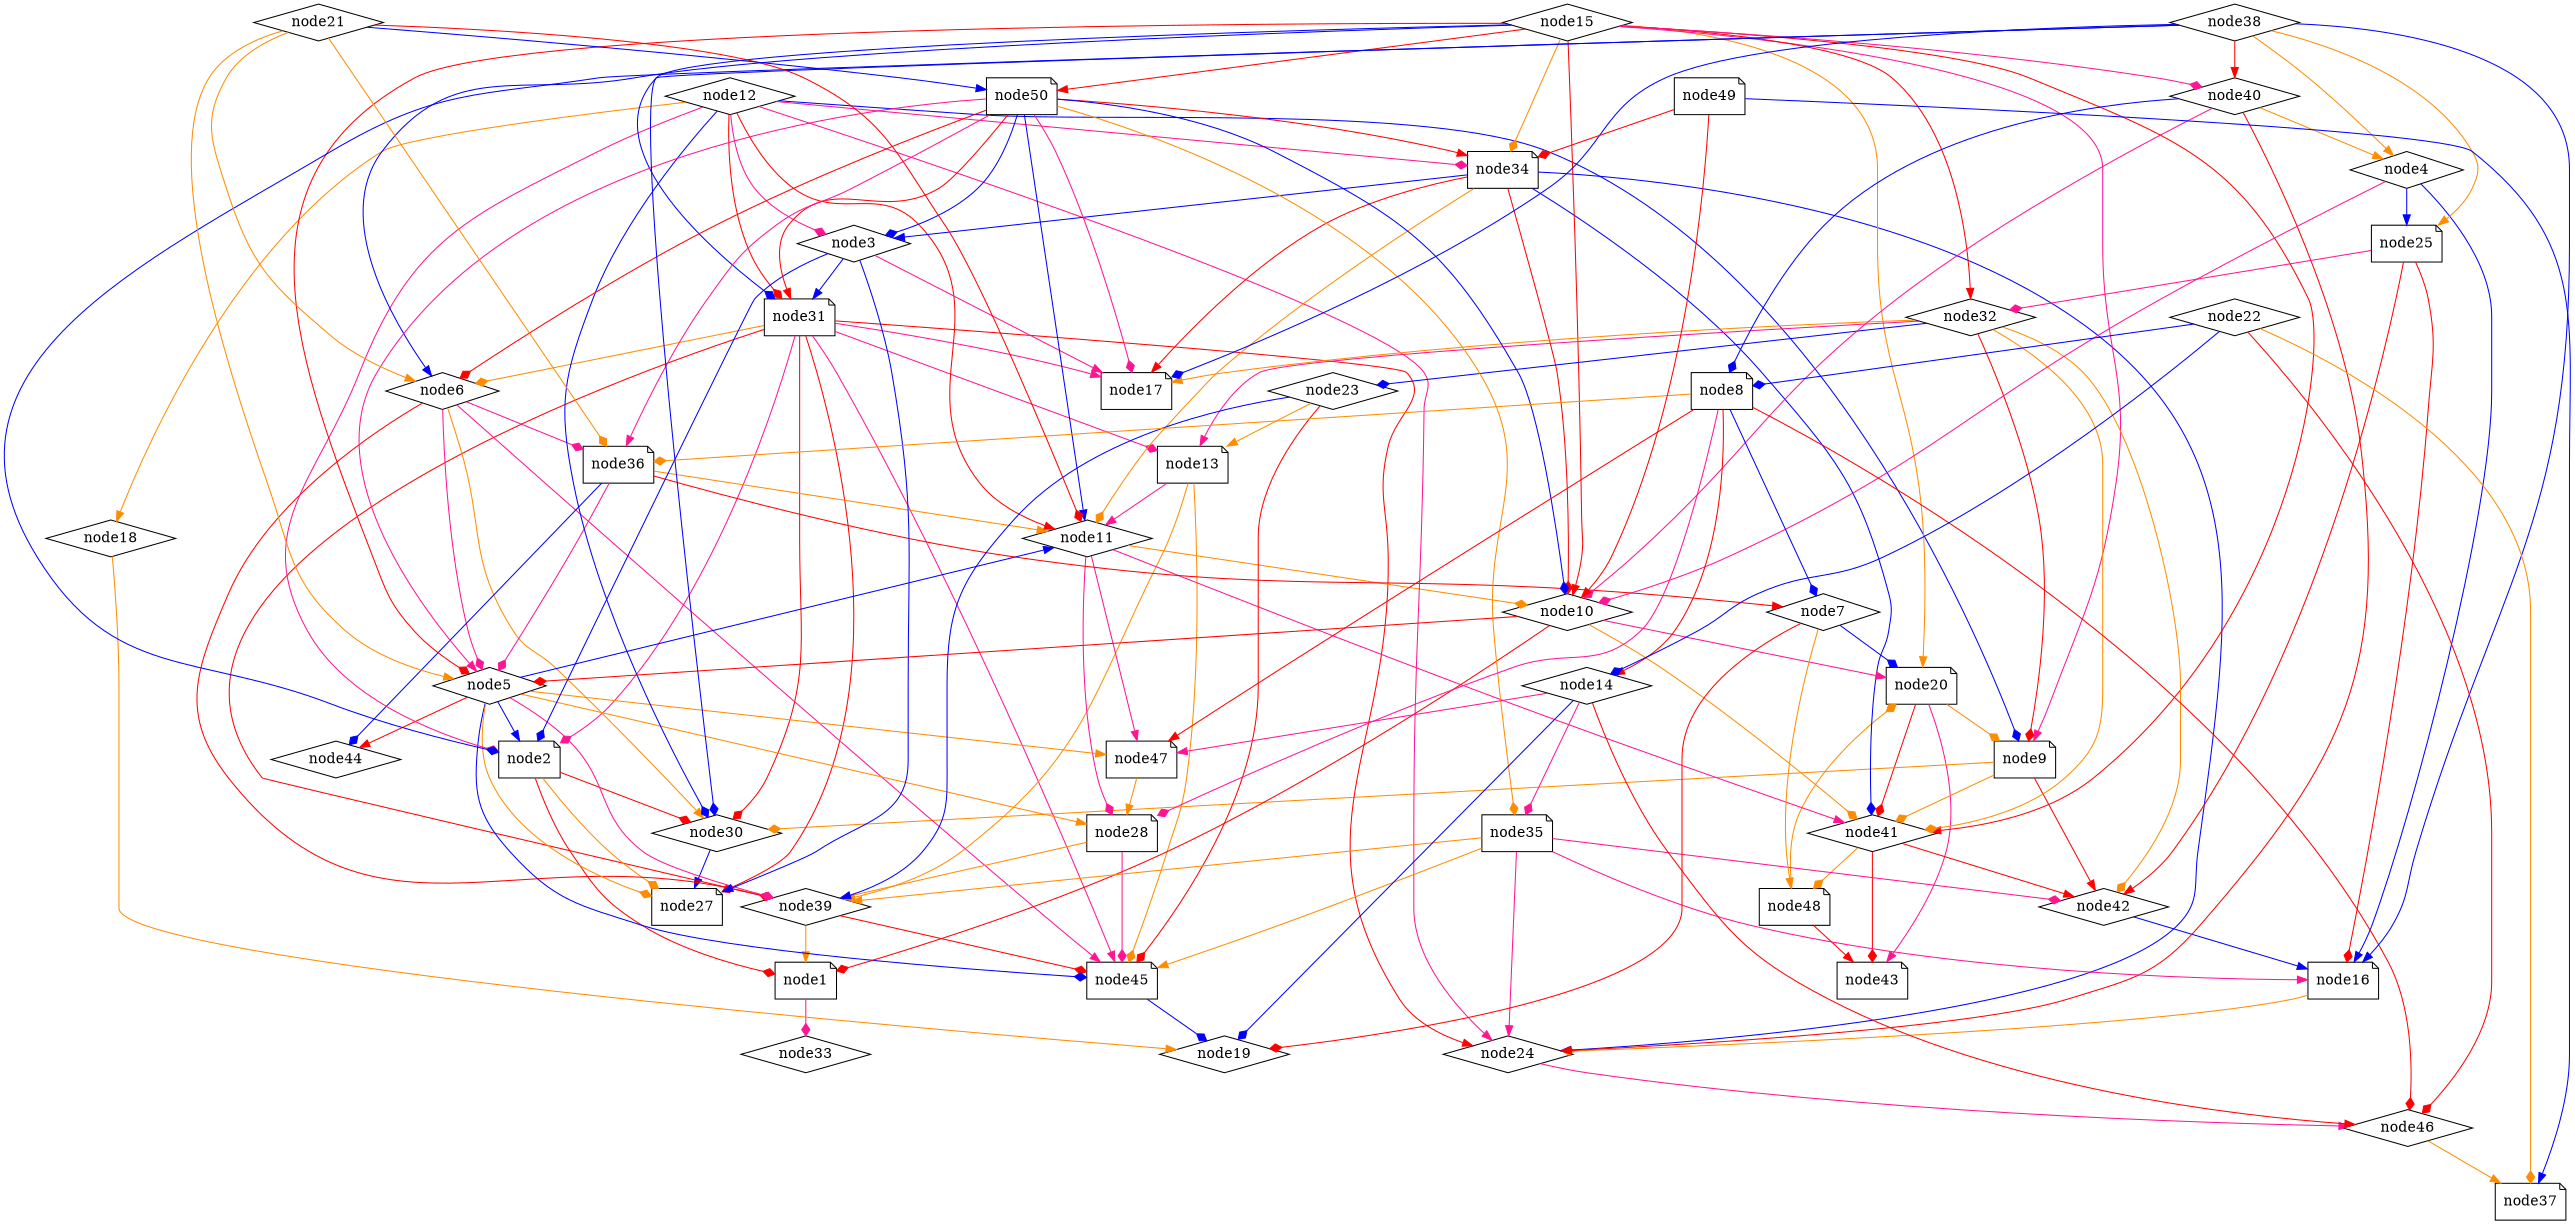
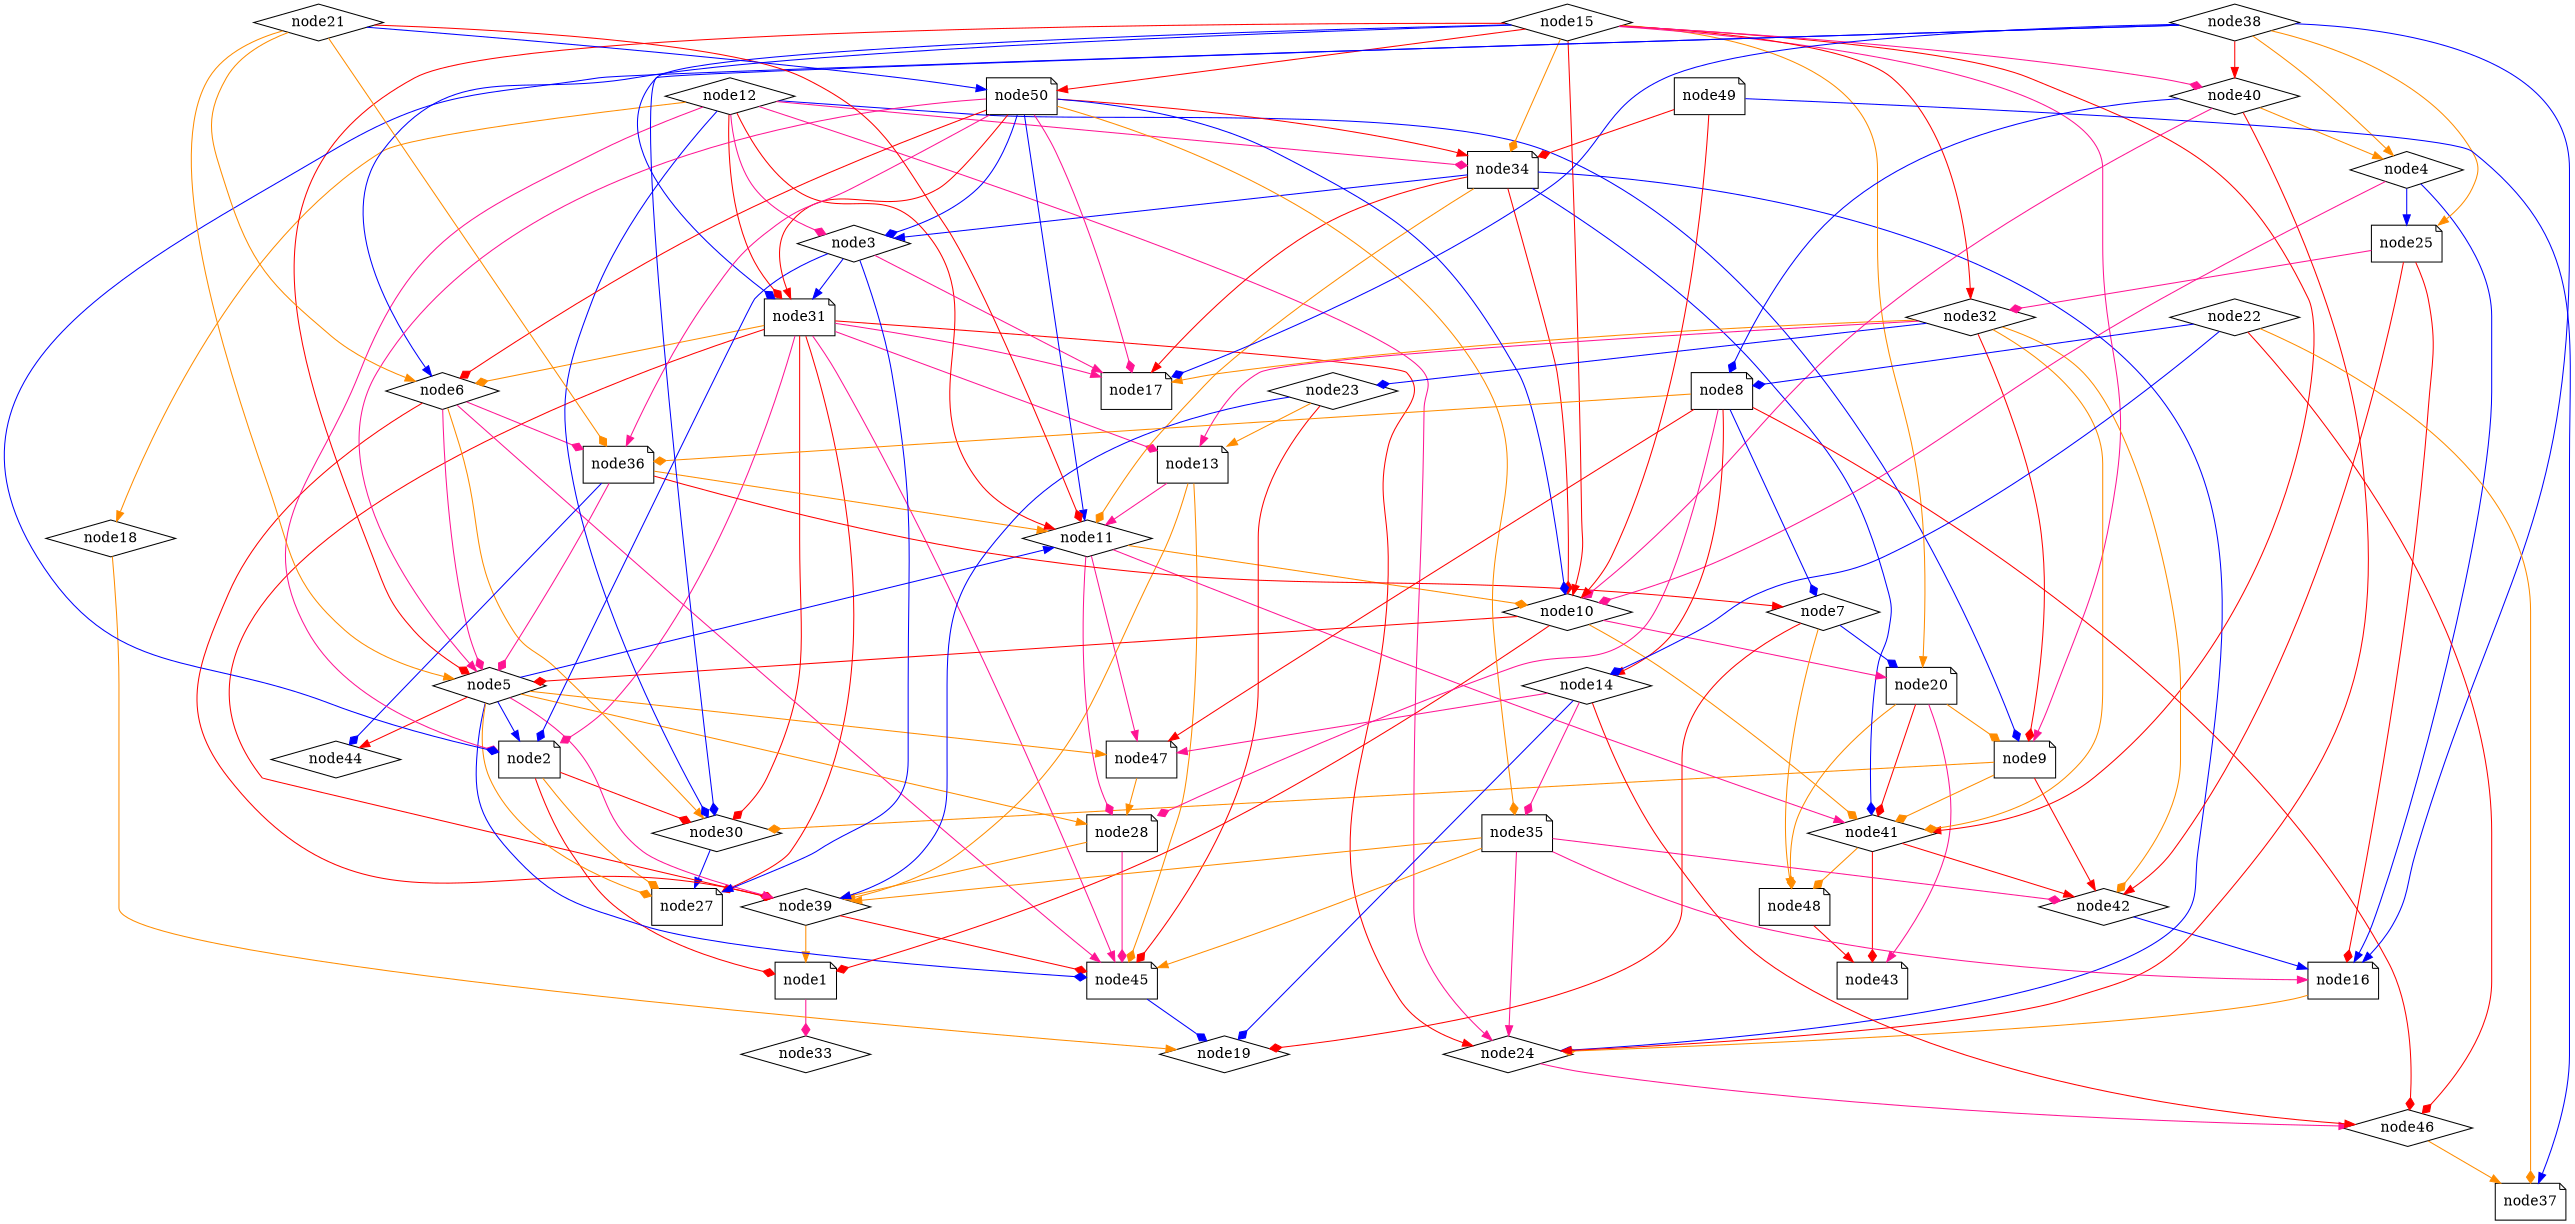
edge "node48" -> "node20": reversed
edge "node5" -> "node39": arrowhead diamond -> normal
